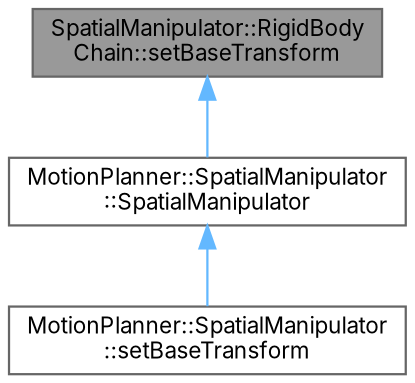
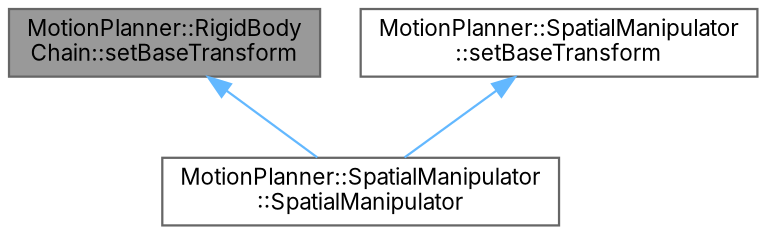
node "SpatialManipulator::RigidBody Chain::setBaseTransform": label "SpatialManipulator::RigidBody Chain::setBaseTransform" -> "MotionPlanner::RigidBody Chain::setBaseTransform"
edge "MotionPlanner::SpatialManipulator ::setBaseTransform" -> "MotionPlanner::SpatialManipulator ::SpatialManipulator": reversed
